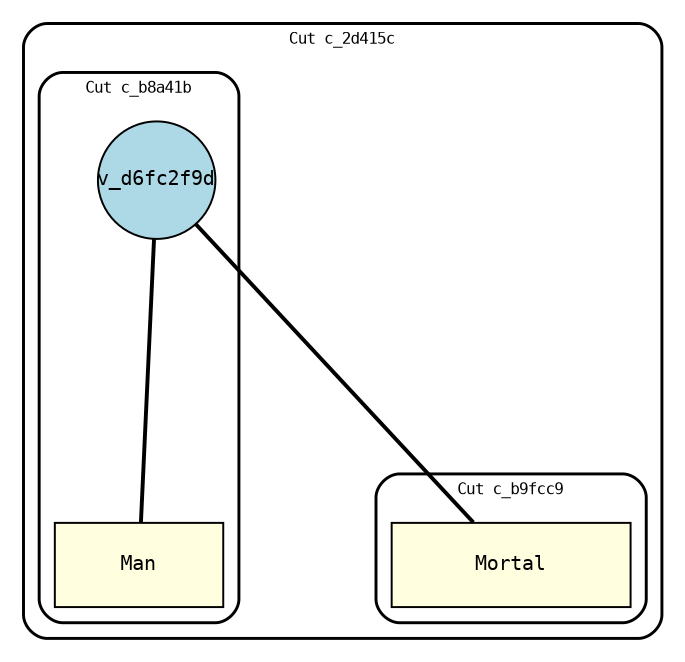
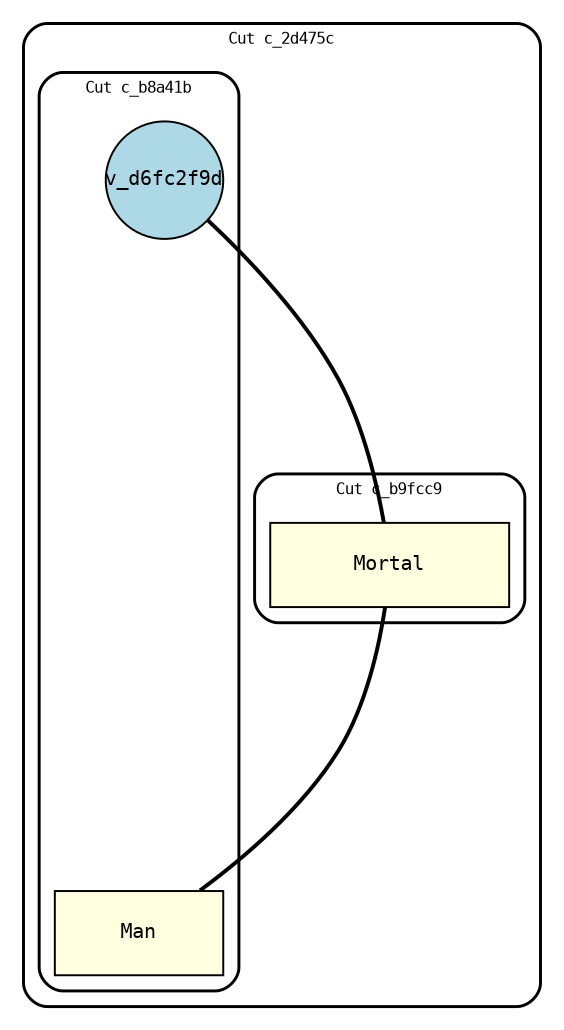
cluster "Cut c_2d415c": label "Cut c_2d415c" -> "Cut c_2d475c"
edge "v_d6fc2f9d" -- "Man": now "Mortal" -- "Man"
